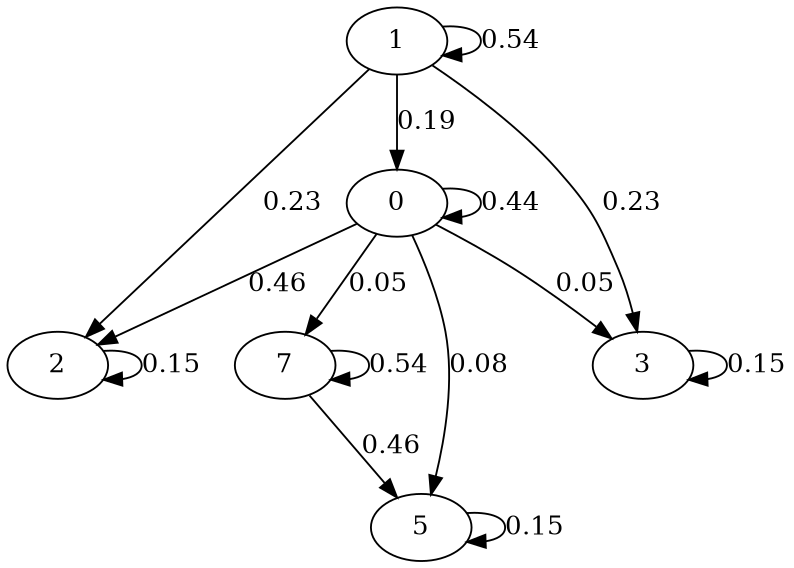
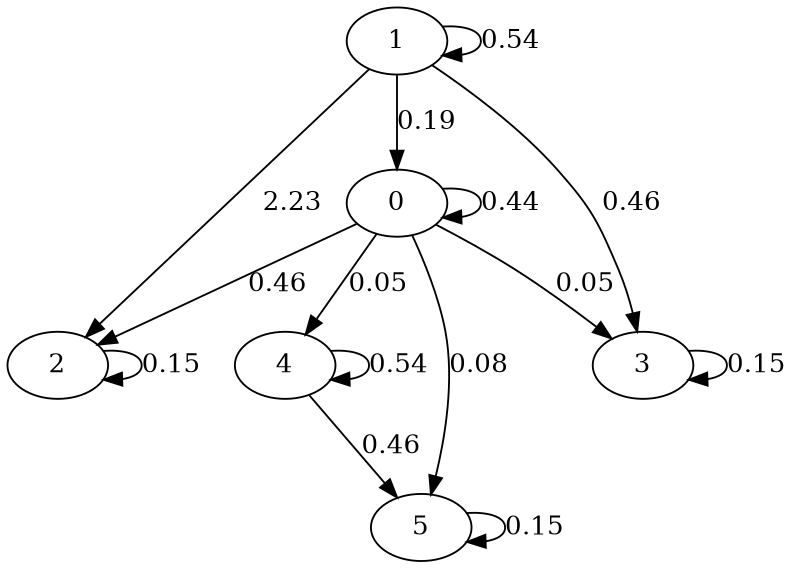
edge "1" -> "2": label "0.23" -> "2.23"
edge "1" -> "3": label "0.23" -> "0.46"
node "7": label "7" -> "4"
